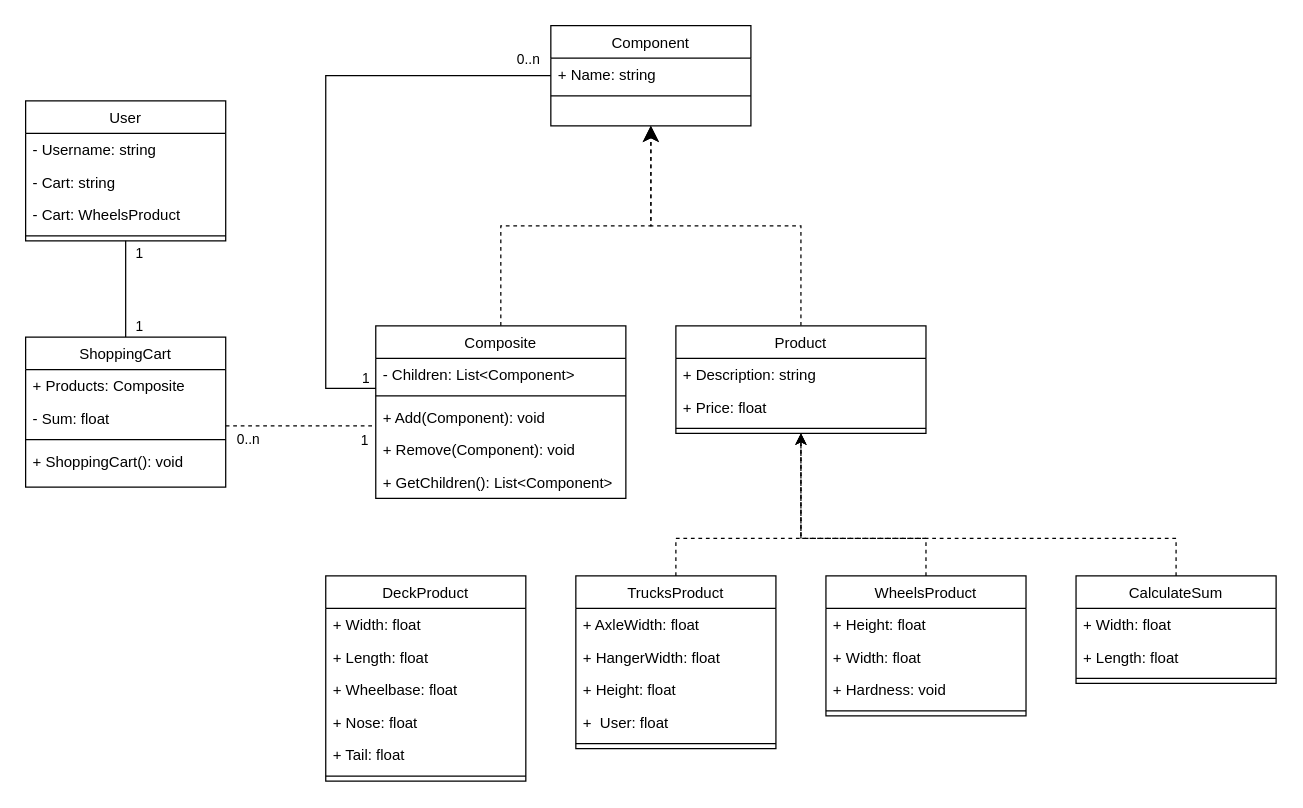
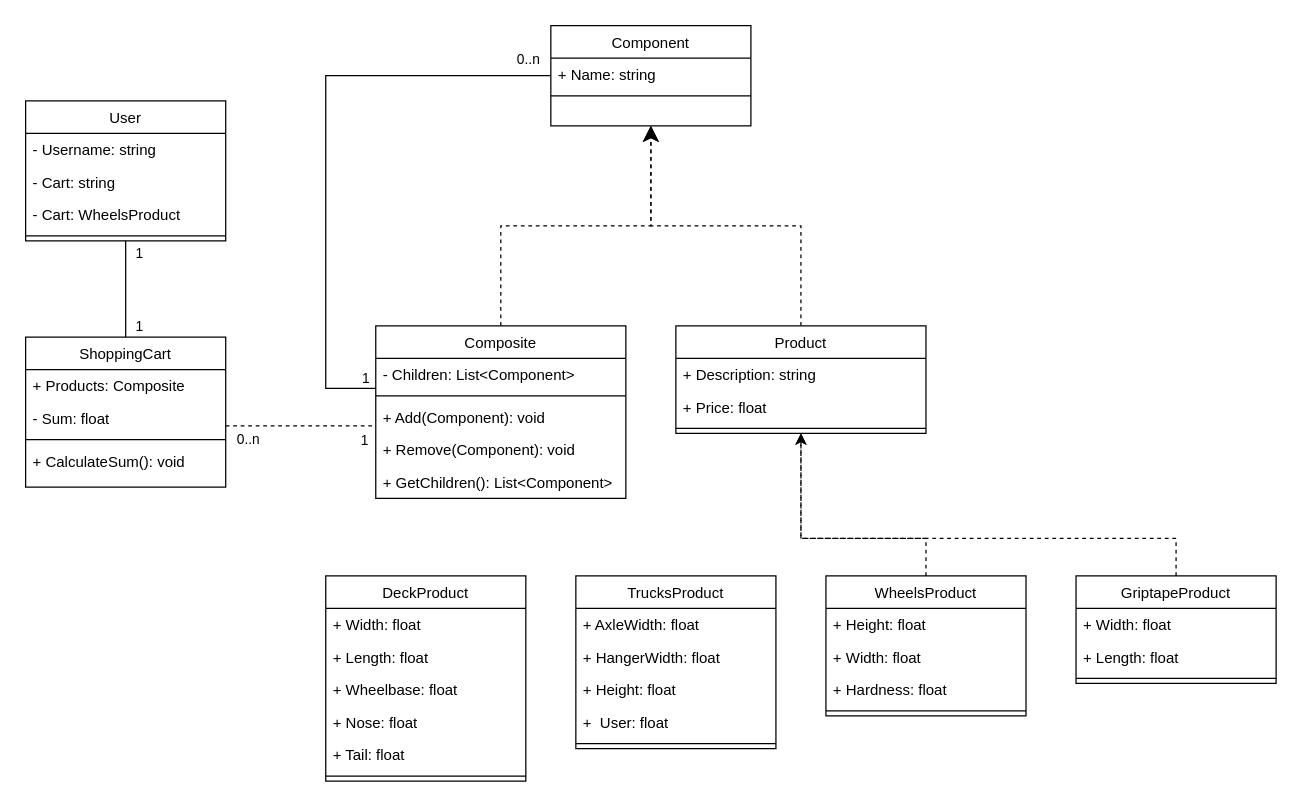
node "+ ShoppingCart(): void": label "+ ShoppingCart(): void" -> "+ CalculateSum(): void"
edge "TrucksProduct" -> "Product": removed
node "CalculateSum": label "CalculateSum" -> "GriptapeProduct"
node "+ Hardness: void": label "+ Hardness: void" -> "+ Hardness: float"
